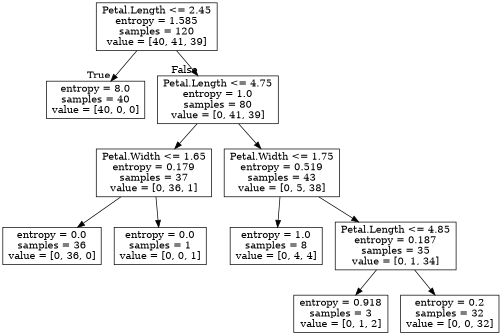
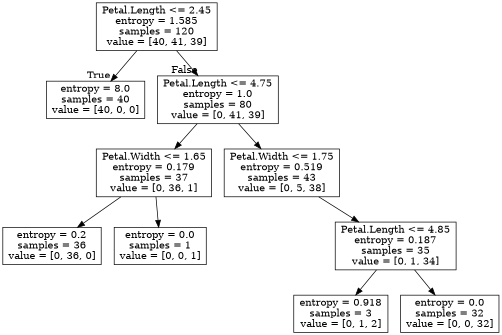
node "entropy = 0.0 samples = 36 value = [0, 36, 0]": label "entropy = 0.0 samples = 36 value = [0, 36, 0]" -> "entropy = 0.2 samples = 36 value = [0, 36, 0]"
node "entropy = 1.0 samples = 8 value = [0, 4, 4]": removed
node "entropy = 0.2 samples = 32 value = [0, 0, 32]": label "entropy = 0.2 samples = 32 value = [0, 0, 32]" -> "entropy = 0.0 samples = 32 value = [0, 0, 32]"
